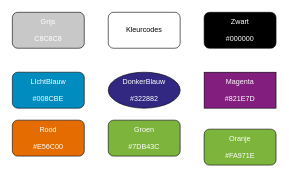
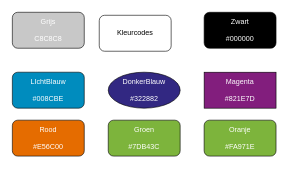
node "Kleurcodes": moved (144, 30) -> (135, 33)
node "Oranje #FA971E": moved (240, 147) -> (240, 138)
